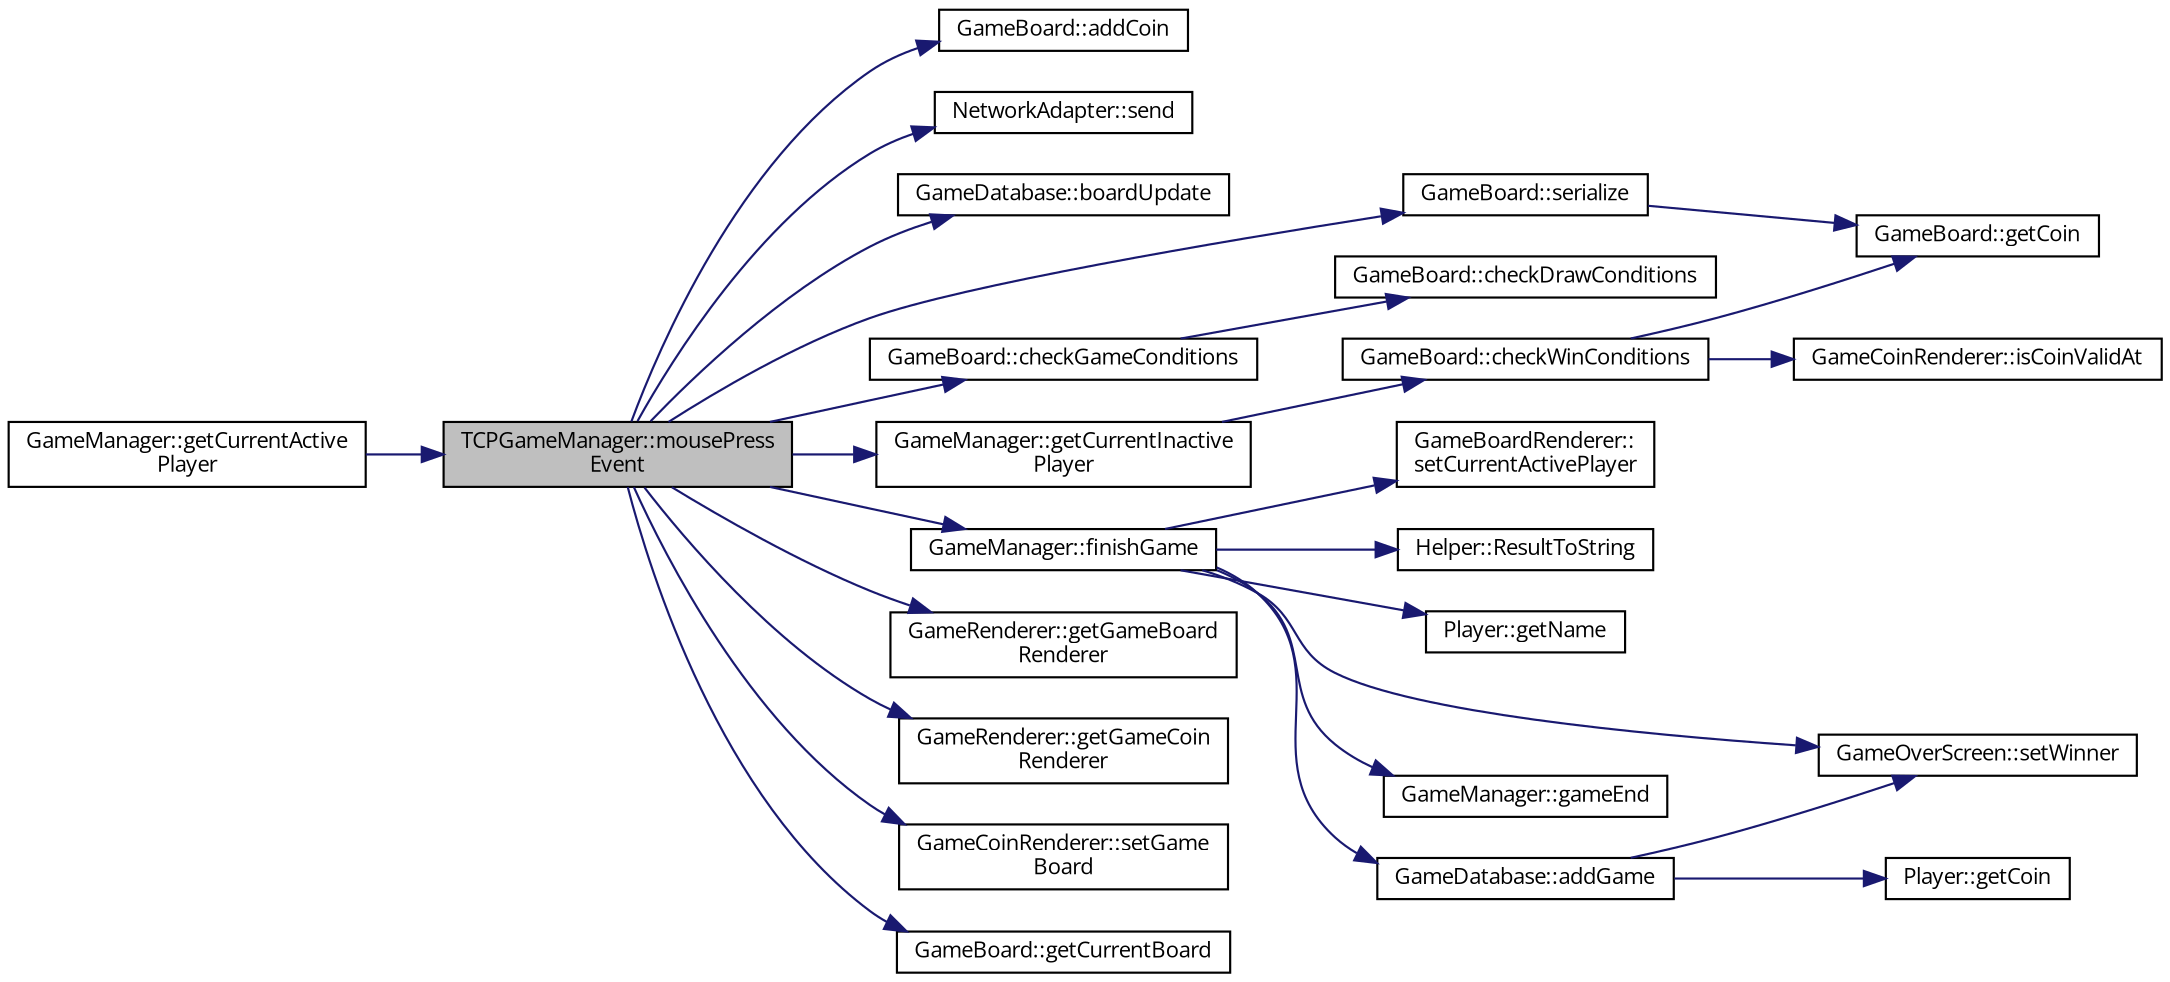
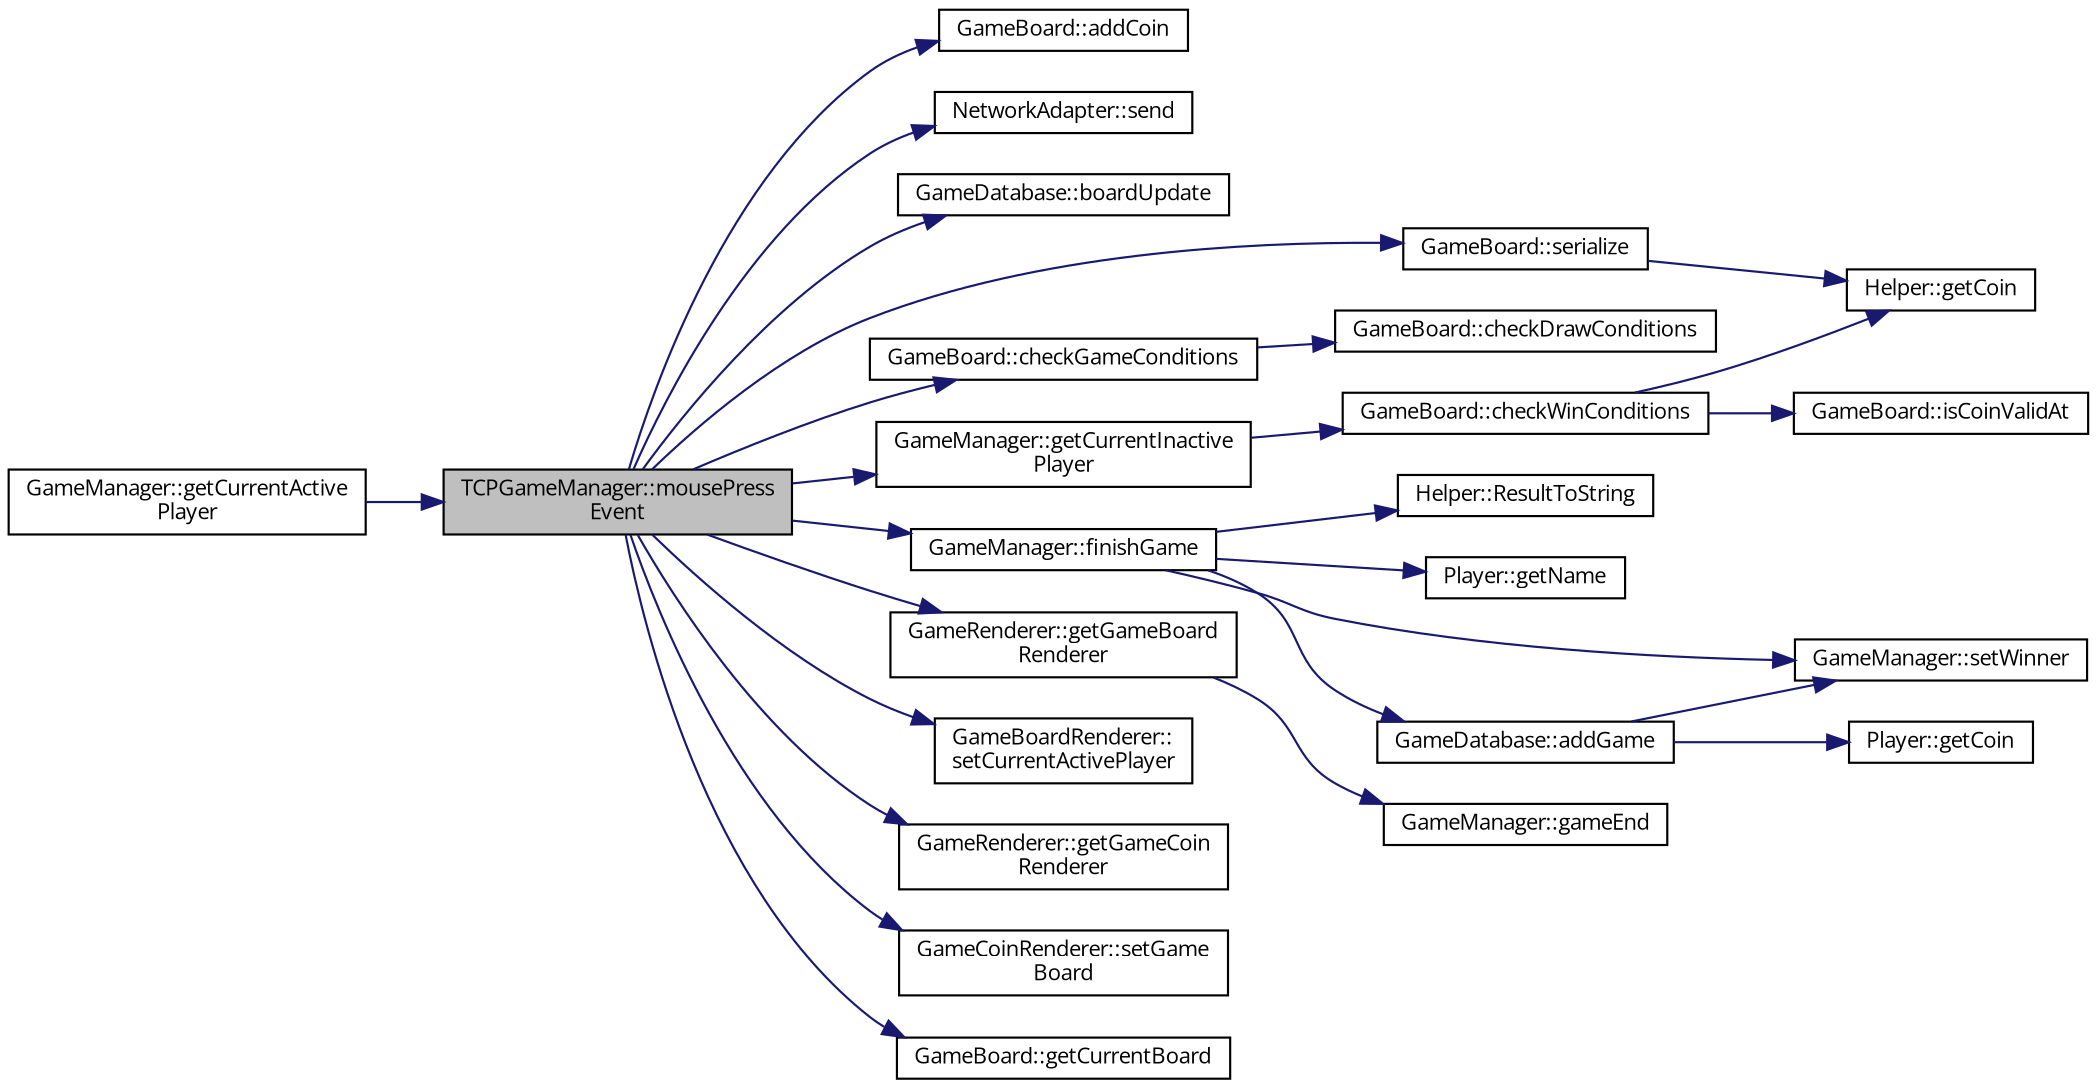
node "GameBoard::getCoin": label "GameBoard::getCoin" -> "Helper::getCoin"
node "GameCoinRenderer::isCoinValidAt": label "GameCoinRenderer::isCoinValidAt" -> "GameBoard::isCoinValidAt"
edge "GameManager::finishGame" -> "GameBoardRenderer:: setCurrentActivePlayer": now "TCPGameManager::mousePress Event" -> "GameBoardRenderer:: setCurrentActivePlayer"
edge "GameManager::finishGame" -> "GameManager::gameEnd": now "GameRenderer::getGameBoard Renderer" -> "GameManager::gameEnd"
node "GameOverScreen::setWinner": label "GameOverScreen::setWinner" -> "GameManager::setWinner"
